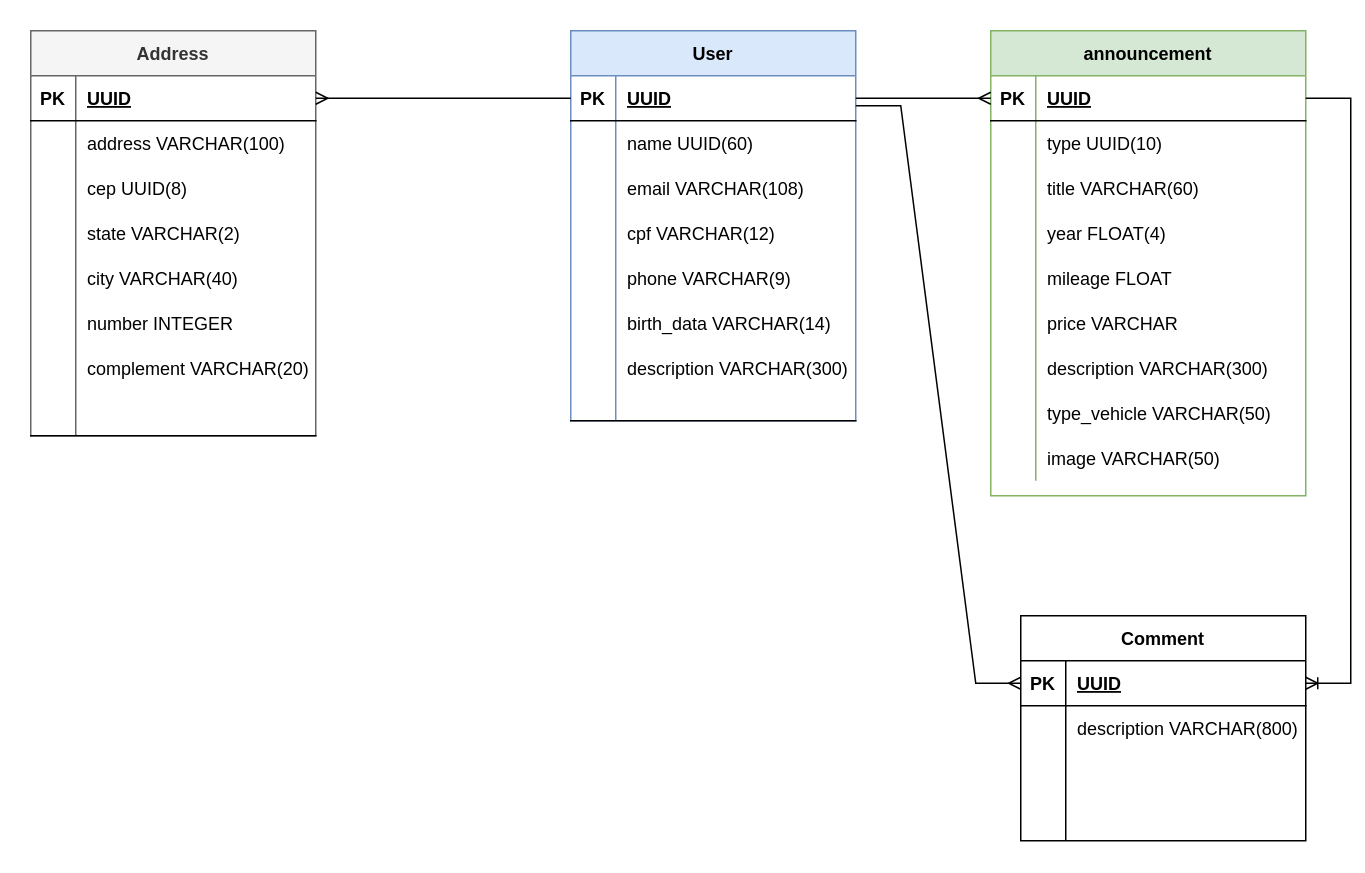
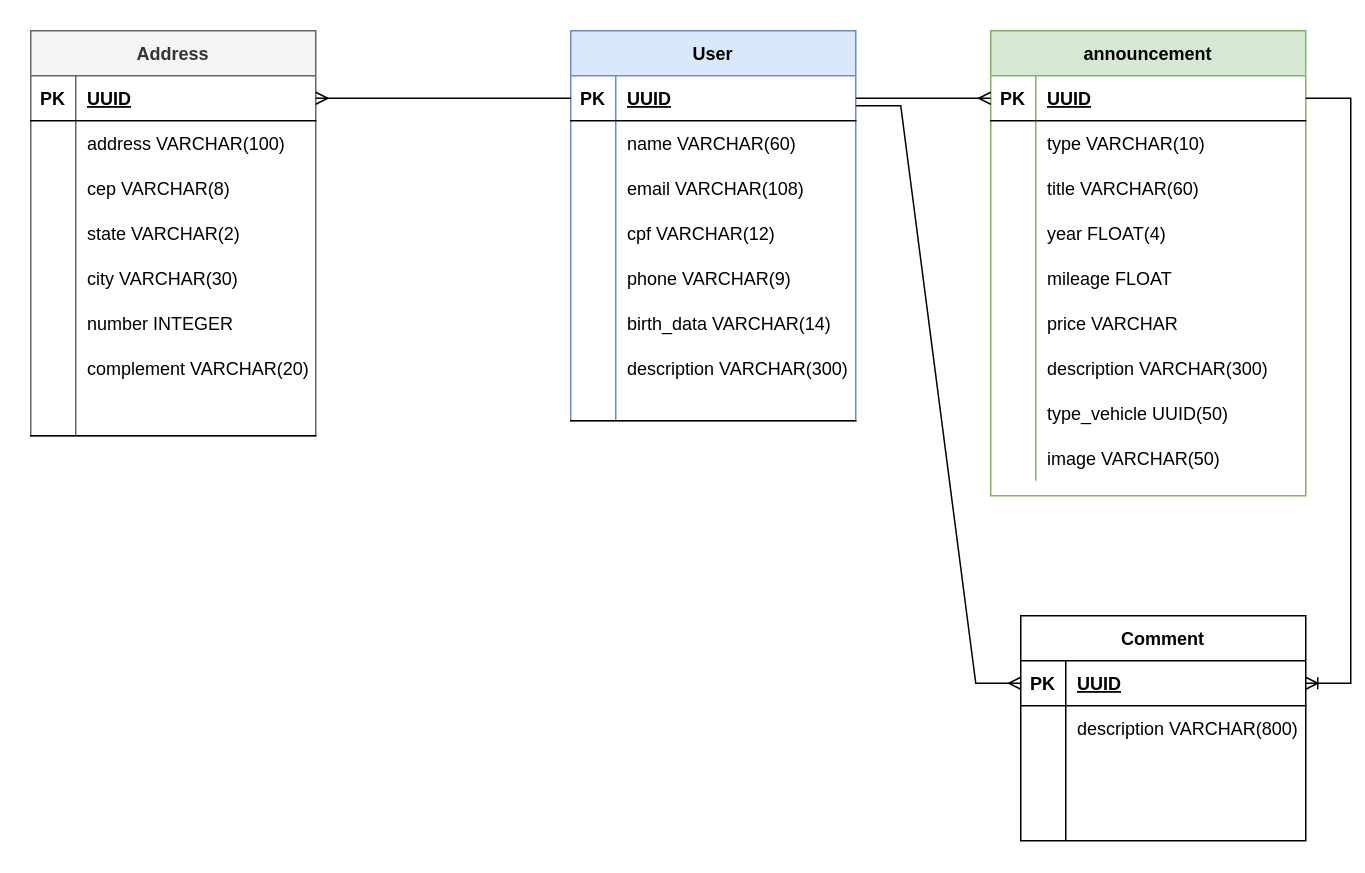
node "name UUID(60)": label "name UUID(60)" -> "name VARCHAR(60)"
node "type UUID(10)": label "type UUID(10)" -> "type VARCHAR(10)"
node "cep UUID(8)": label "cep UUID(8)" -> "cep VARCHAR(8)"
node "city VARCHAR(40)": label "city VARCHAR(40)" -> "city VARCHAR(30)"
node "type_vehicle VARCHAR(50)": label "type_vehicle VARCHAR(50)" -> "type_vehicle UUID(50)"
